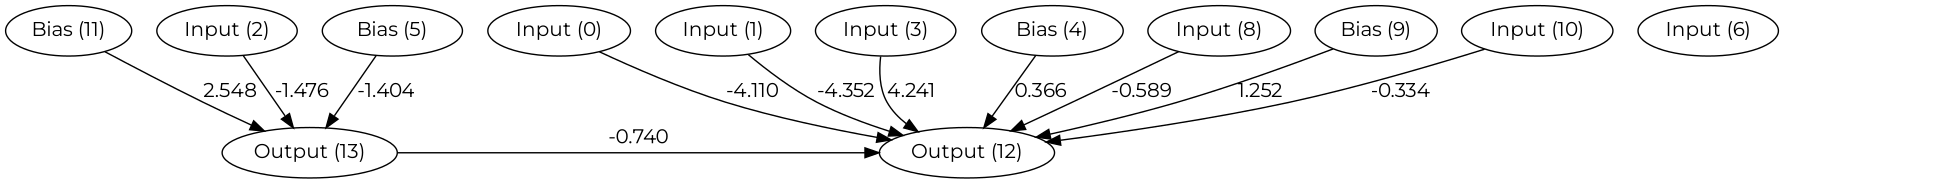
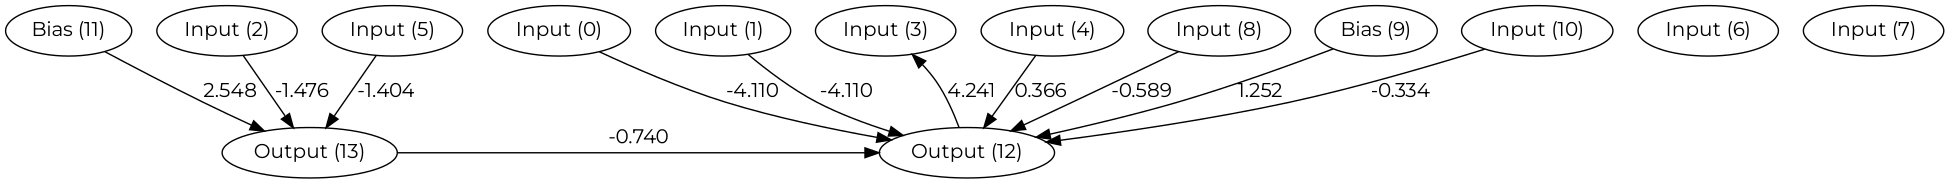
node "Bias (5)": label "Bias (5)" -> "Input (5)"
node "Bias (4)": label "Bias (4)" -> "Input (4)"
node "Input (7)": added
edge "Input (1)" -> "Output (12)": label "-4.352" -> "-4.110"
edge "Input (3)" -> "Output (12)": reversed
